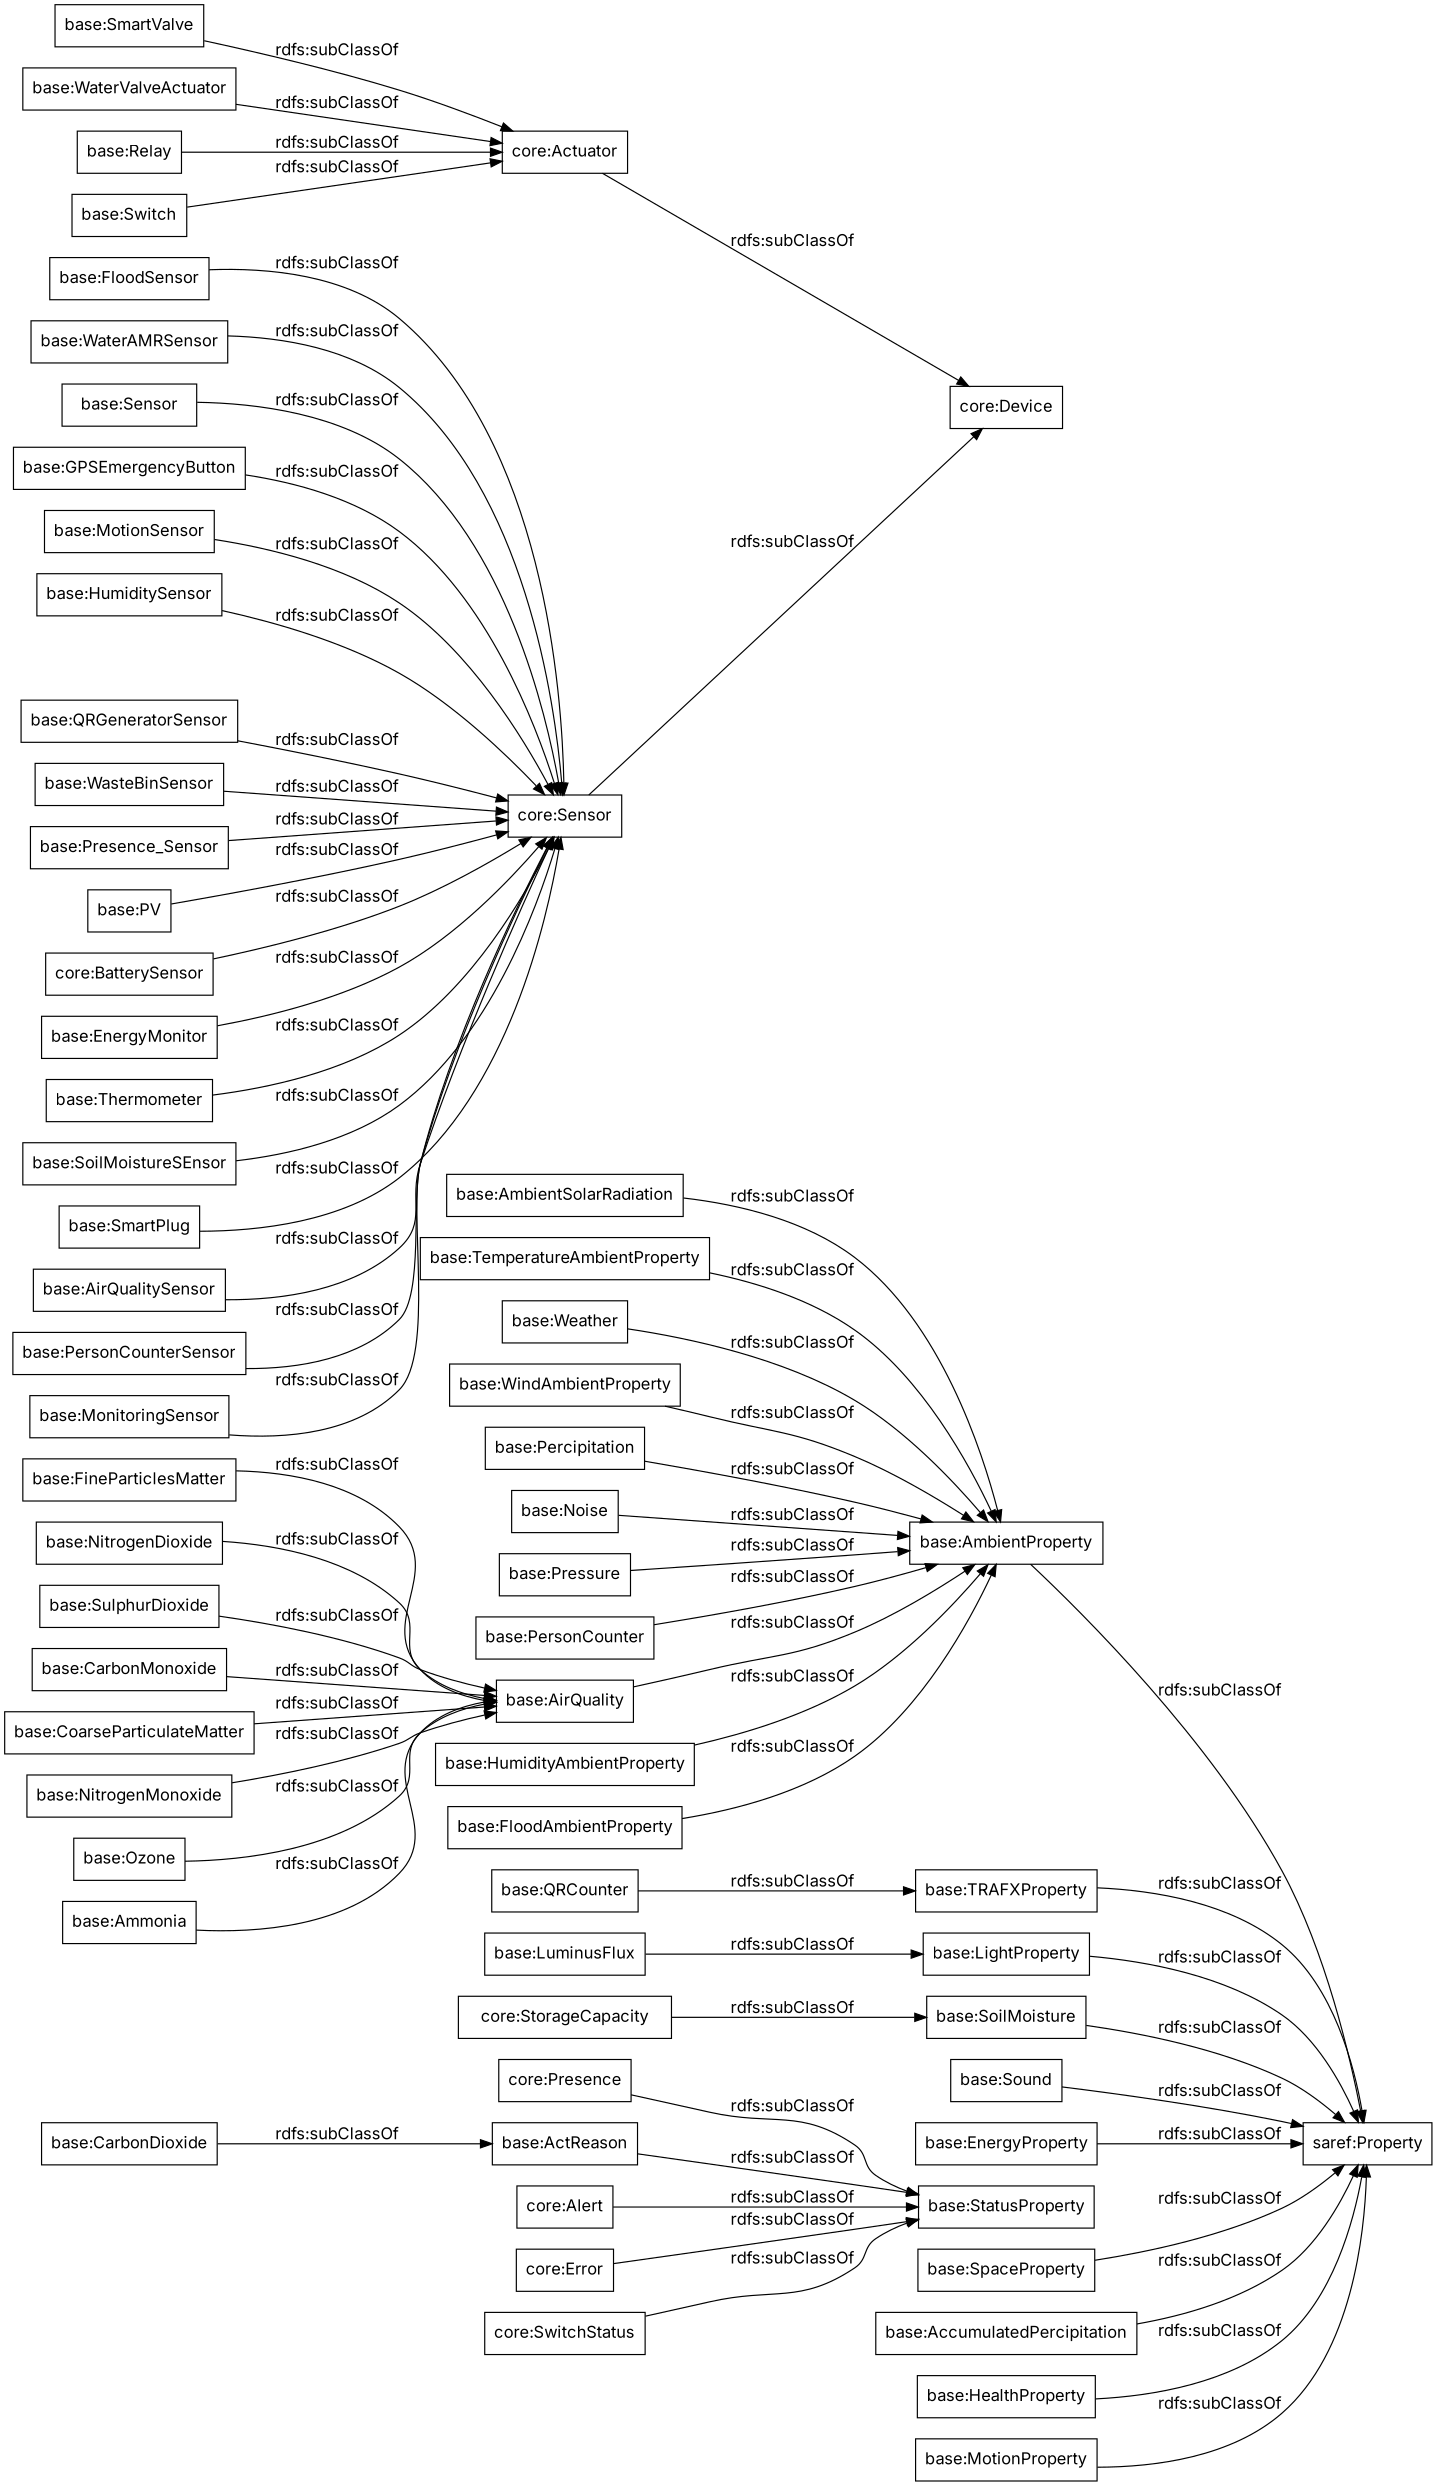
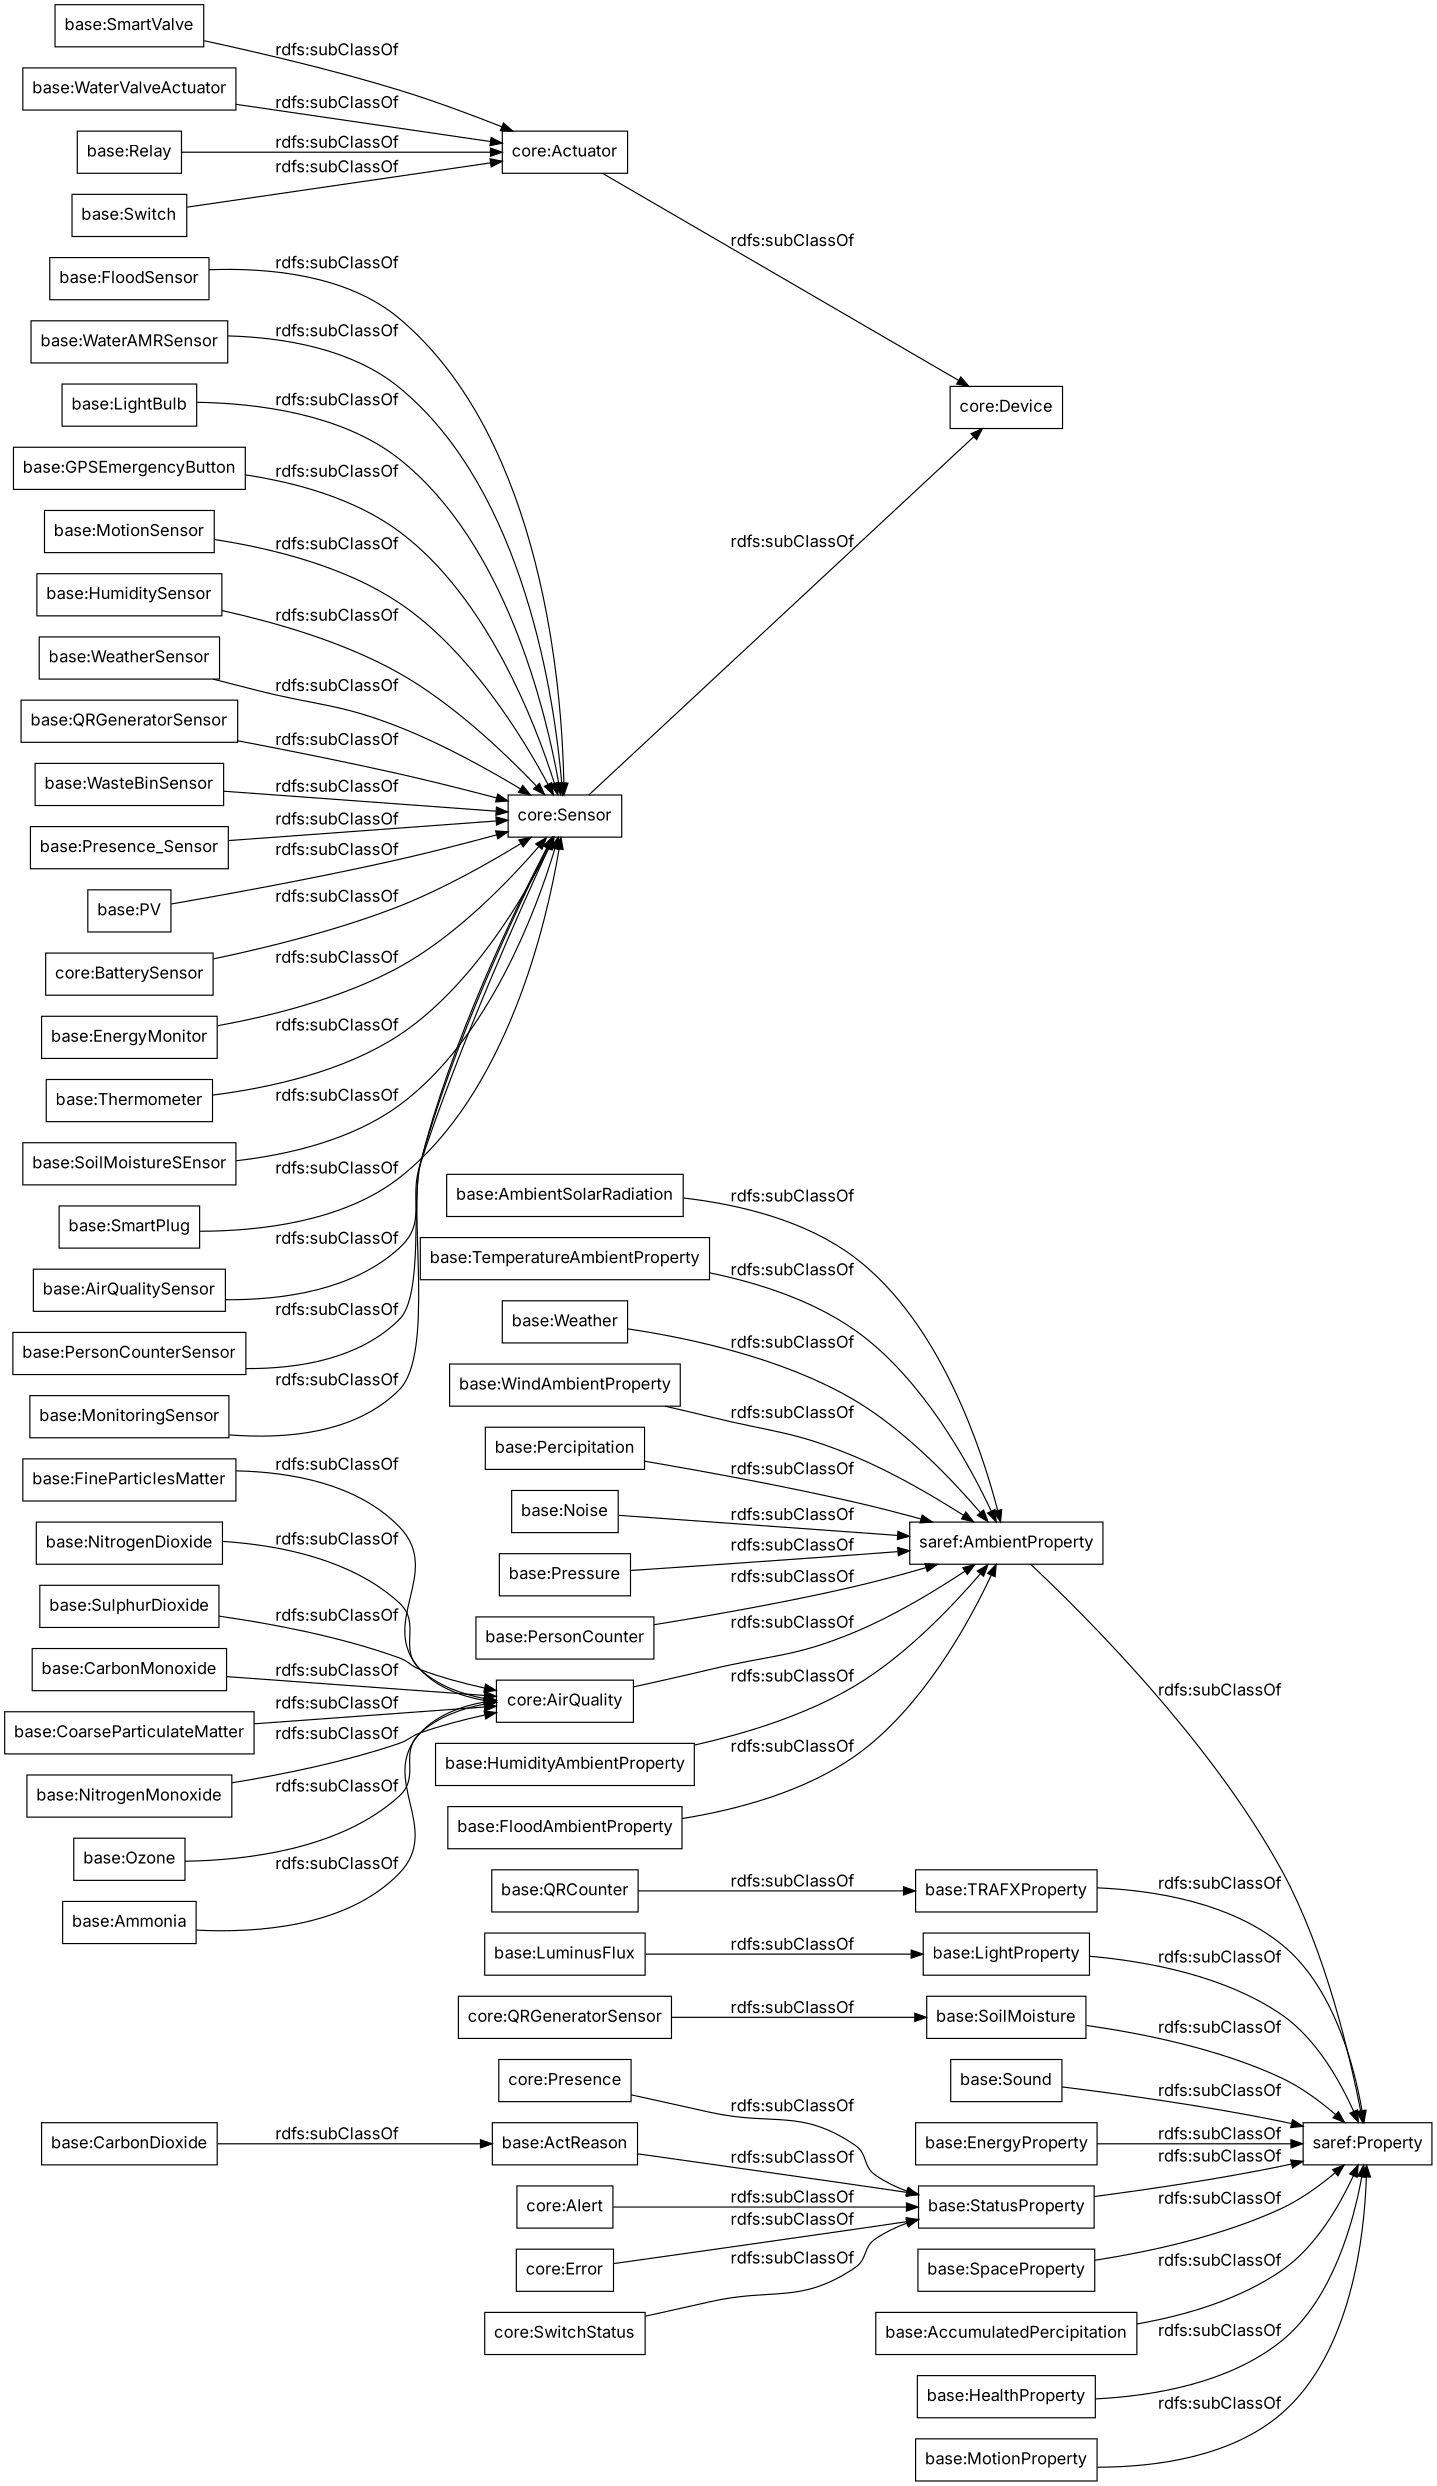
node "base:Sensor": label "base:Sensor" -> "base:LightBulb"
node "base:WeatherSensor": added
node "base:AmbientProperty": label "base:AmbientProperty" -> "saref:AmbientProperty"
node "base:AirQuality": label "base:AirQuality" -> "core:AirQuality"
node "core:StorageCapacity": label "core:StorageCapacity" -> "core:QRGeneratorSensor"
edge "base:StatusProperty" -> "saref:Property": added, label "rdfs:subClassOf"
